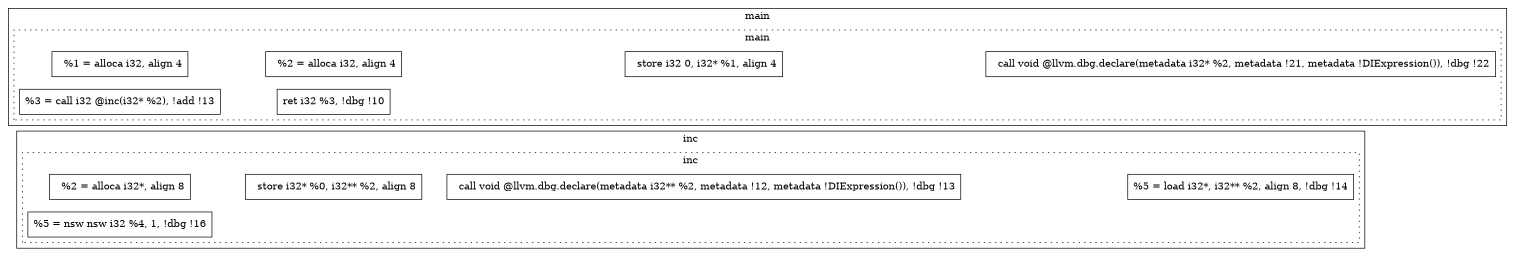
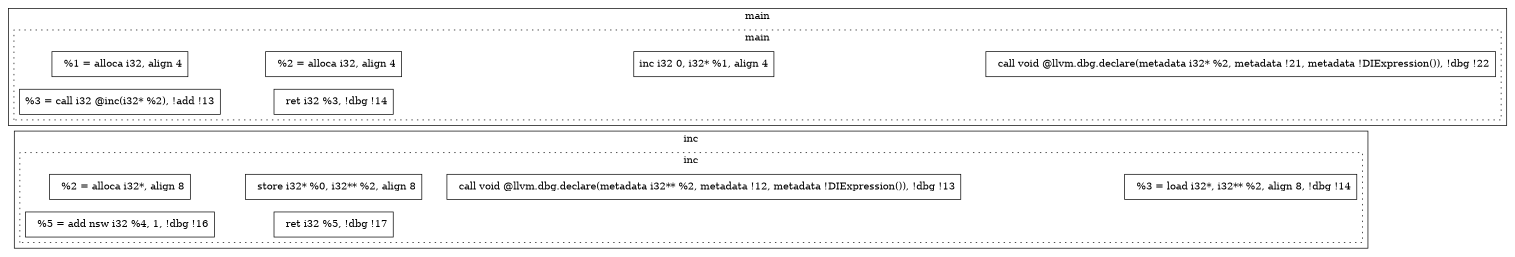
node "store i32 0, i32* %1, align 4": label "store i32 0, i32* %1, align 4" -> "inc i32 0, i32* %1, align 4"
node "ret i32 %3, !dbg !10": label "ret i32 %3, !dbg !10" -> "ret i32 %3, !dbg !14"
node "%5 = load i32*, i32** %2, align 8, !dbg !14": label "%5 = load i32*, i32** %2, align 8, !dbg !14" -> "%3 = load i32*, i32** %2, align 8, !dbg !14"
node "%5 = nsw nsw i32 %4, 1, !dbg !16": label "%5 = nsw nsw i32 %4, 1, !dbg !16" -> "%5 = add nsw i32 %4, 1, !dbg !16"
node "ret i32 %5, !dbg !17": added
